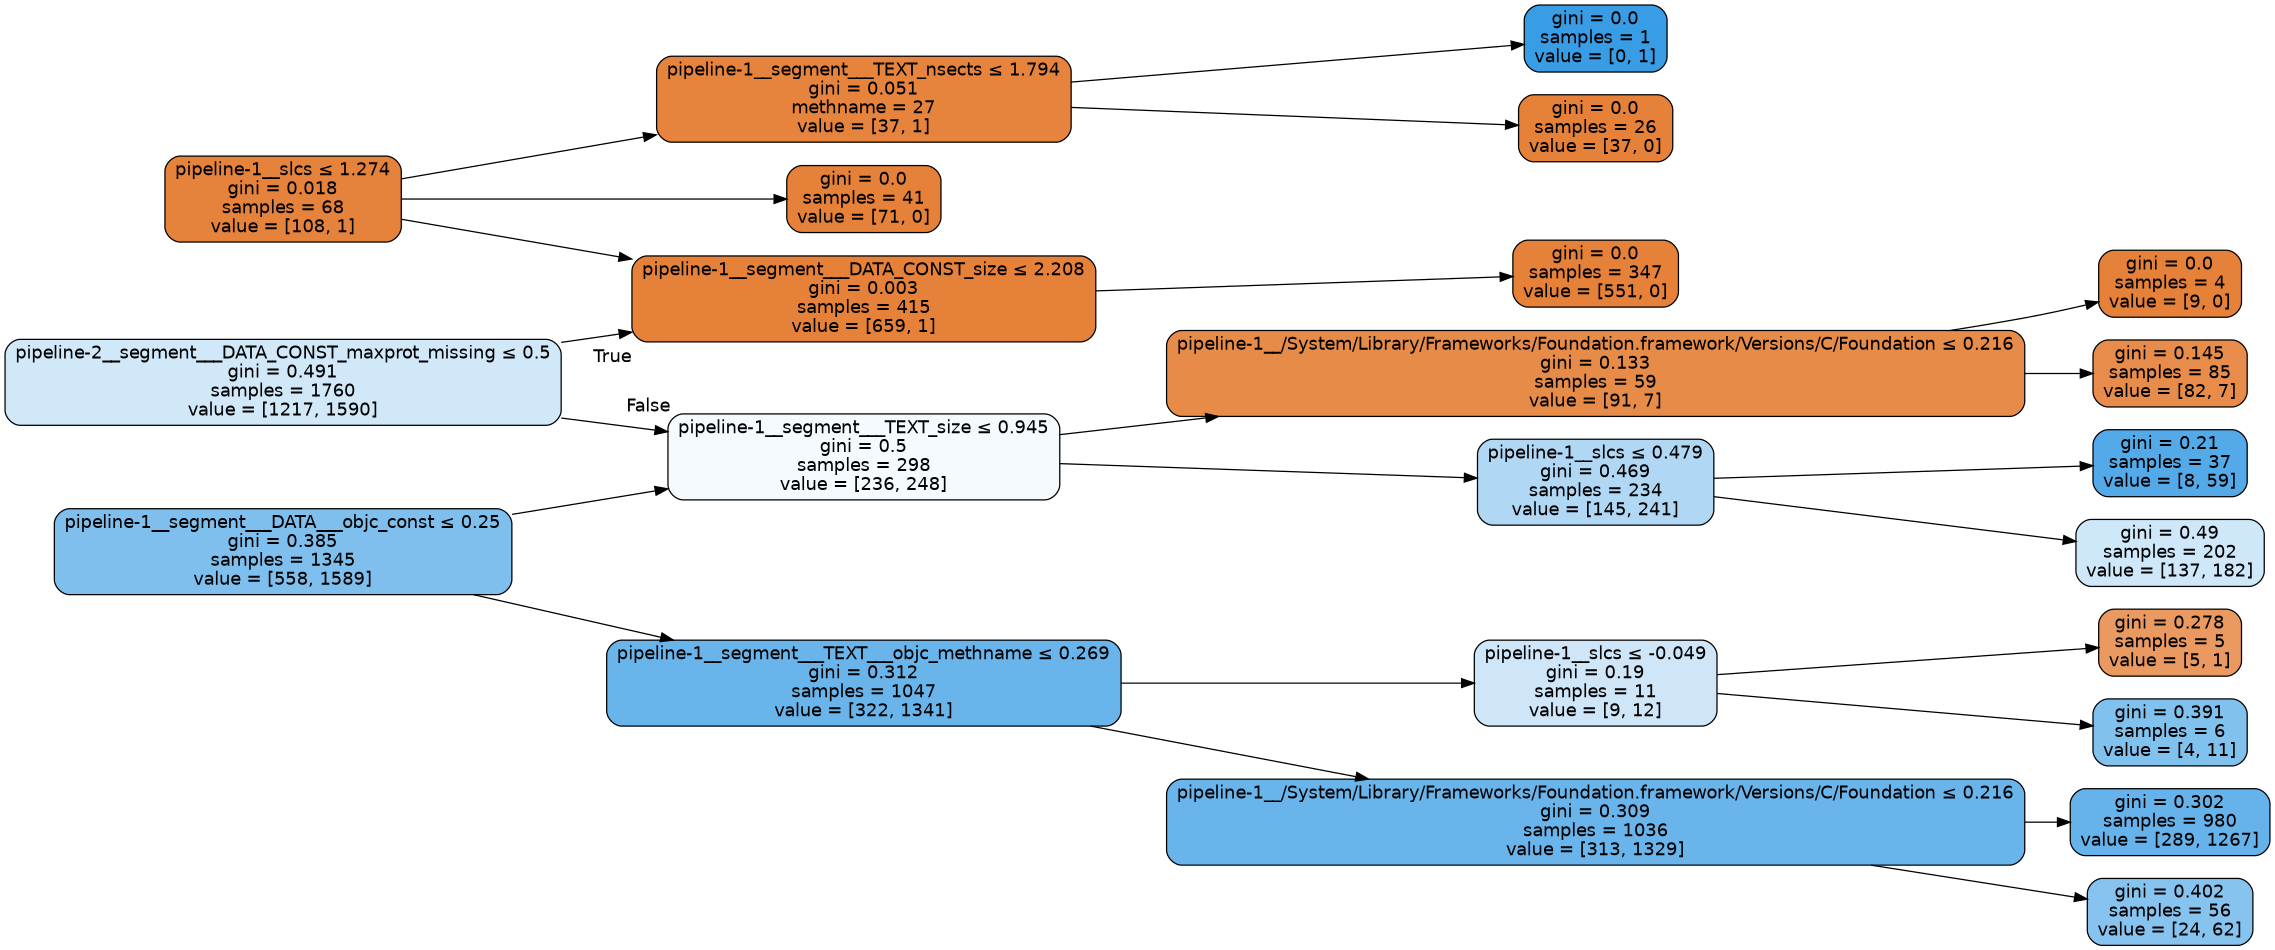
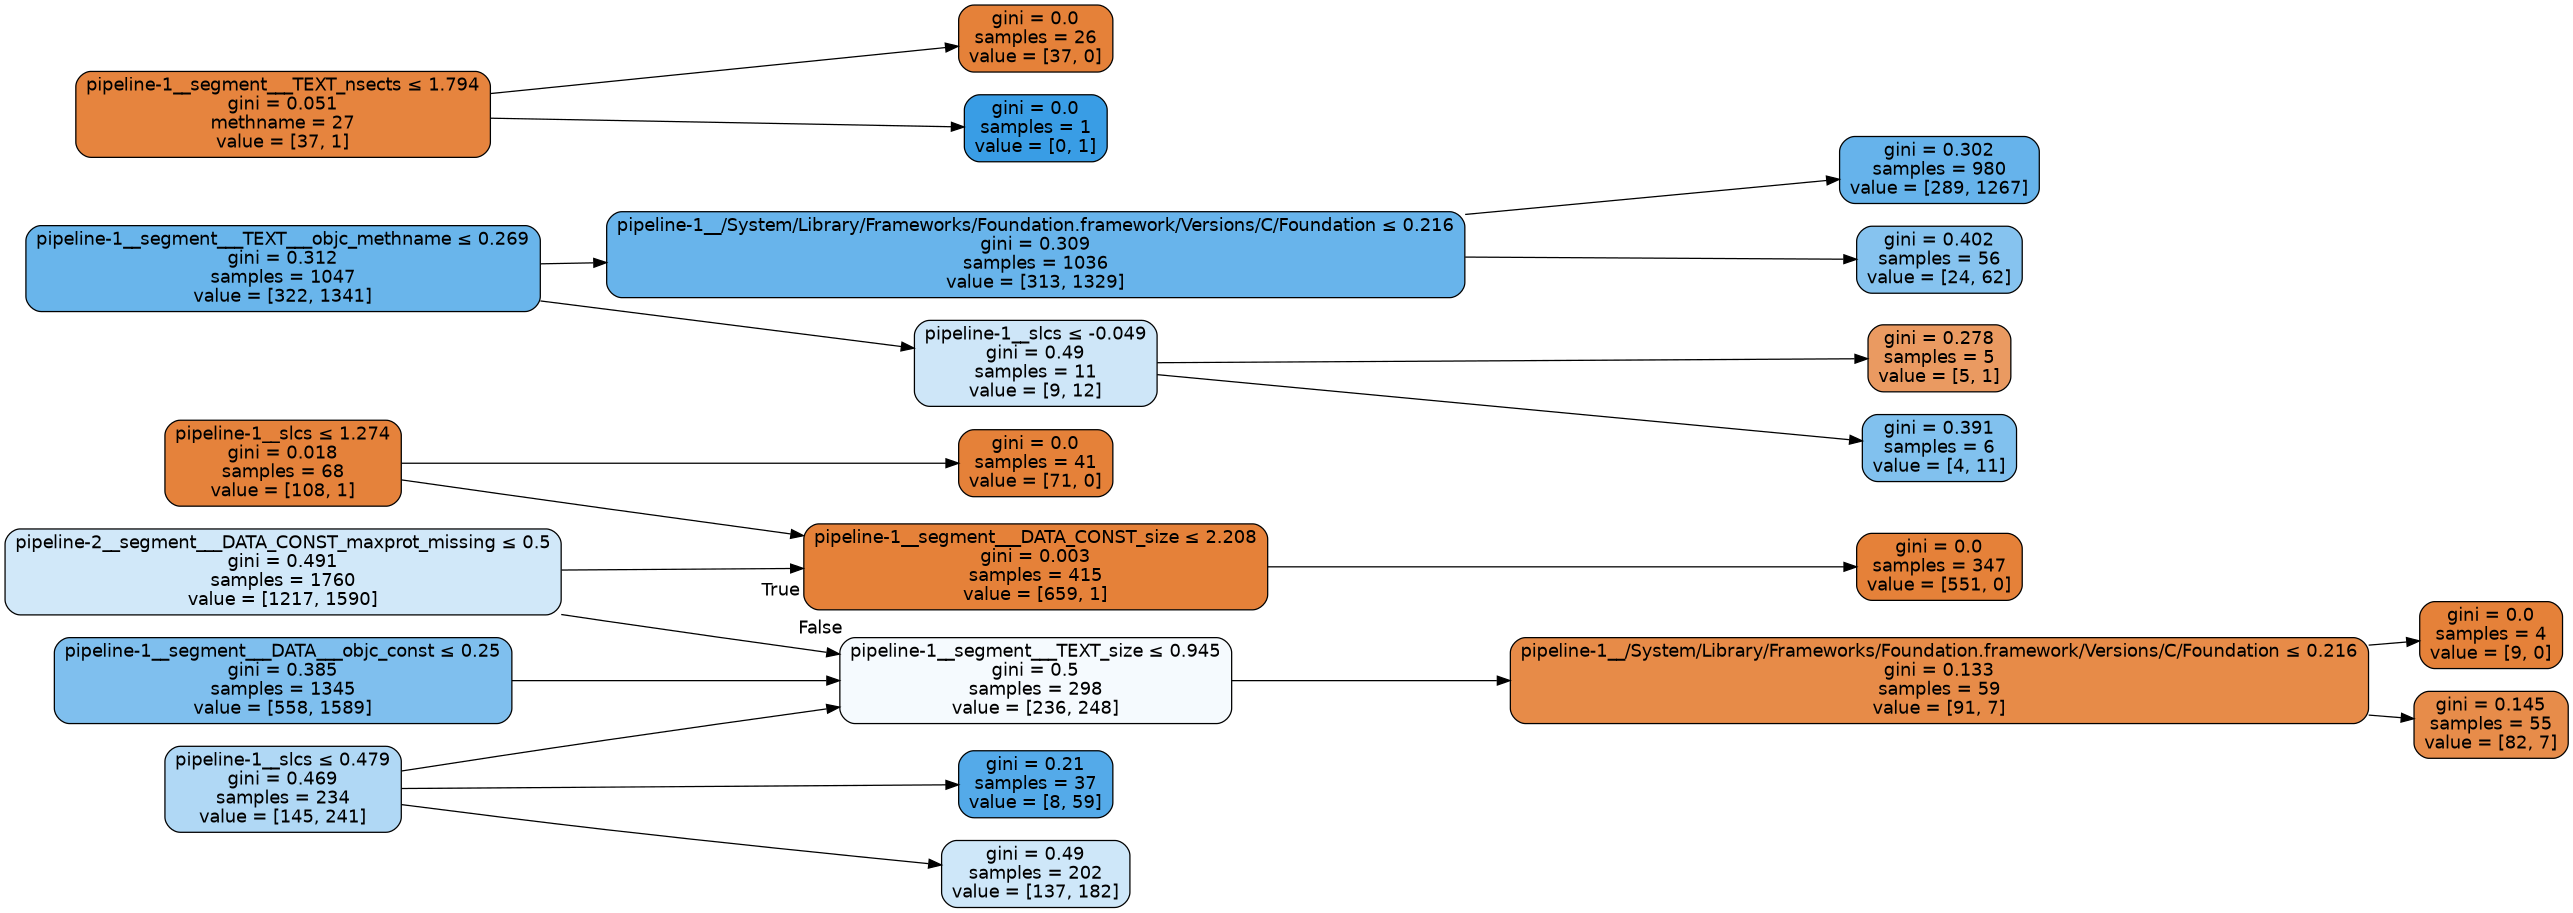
edge "pipeline-1__slcs ≤ 1.274" -> "pipeline-1__segment___TEXT_nsects ≤ 1.794": removed
node "gini = 0.145": text "samples = 85" -> "samples = 55"
edge "pipeline-1__segment___TEXT_size ≤ 0.945" -> "pipeline-1__slcs ≤ 0.479": reversed
edge "pipeline-1__segment___DATA___objc_const ≤ 0.25" -> "pipeline-1__segment___TEXT___objc_methname ≤ 0.269": removed
node "pipeline-1__slcs ≤ -0.049": text "gini = 0.19" -> "gini = 0.49"
